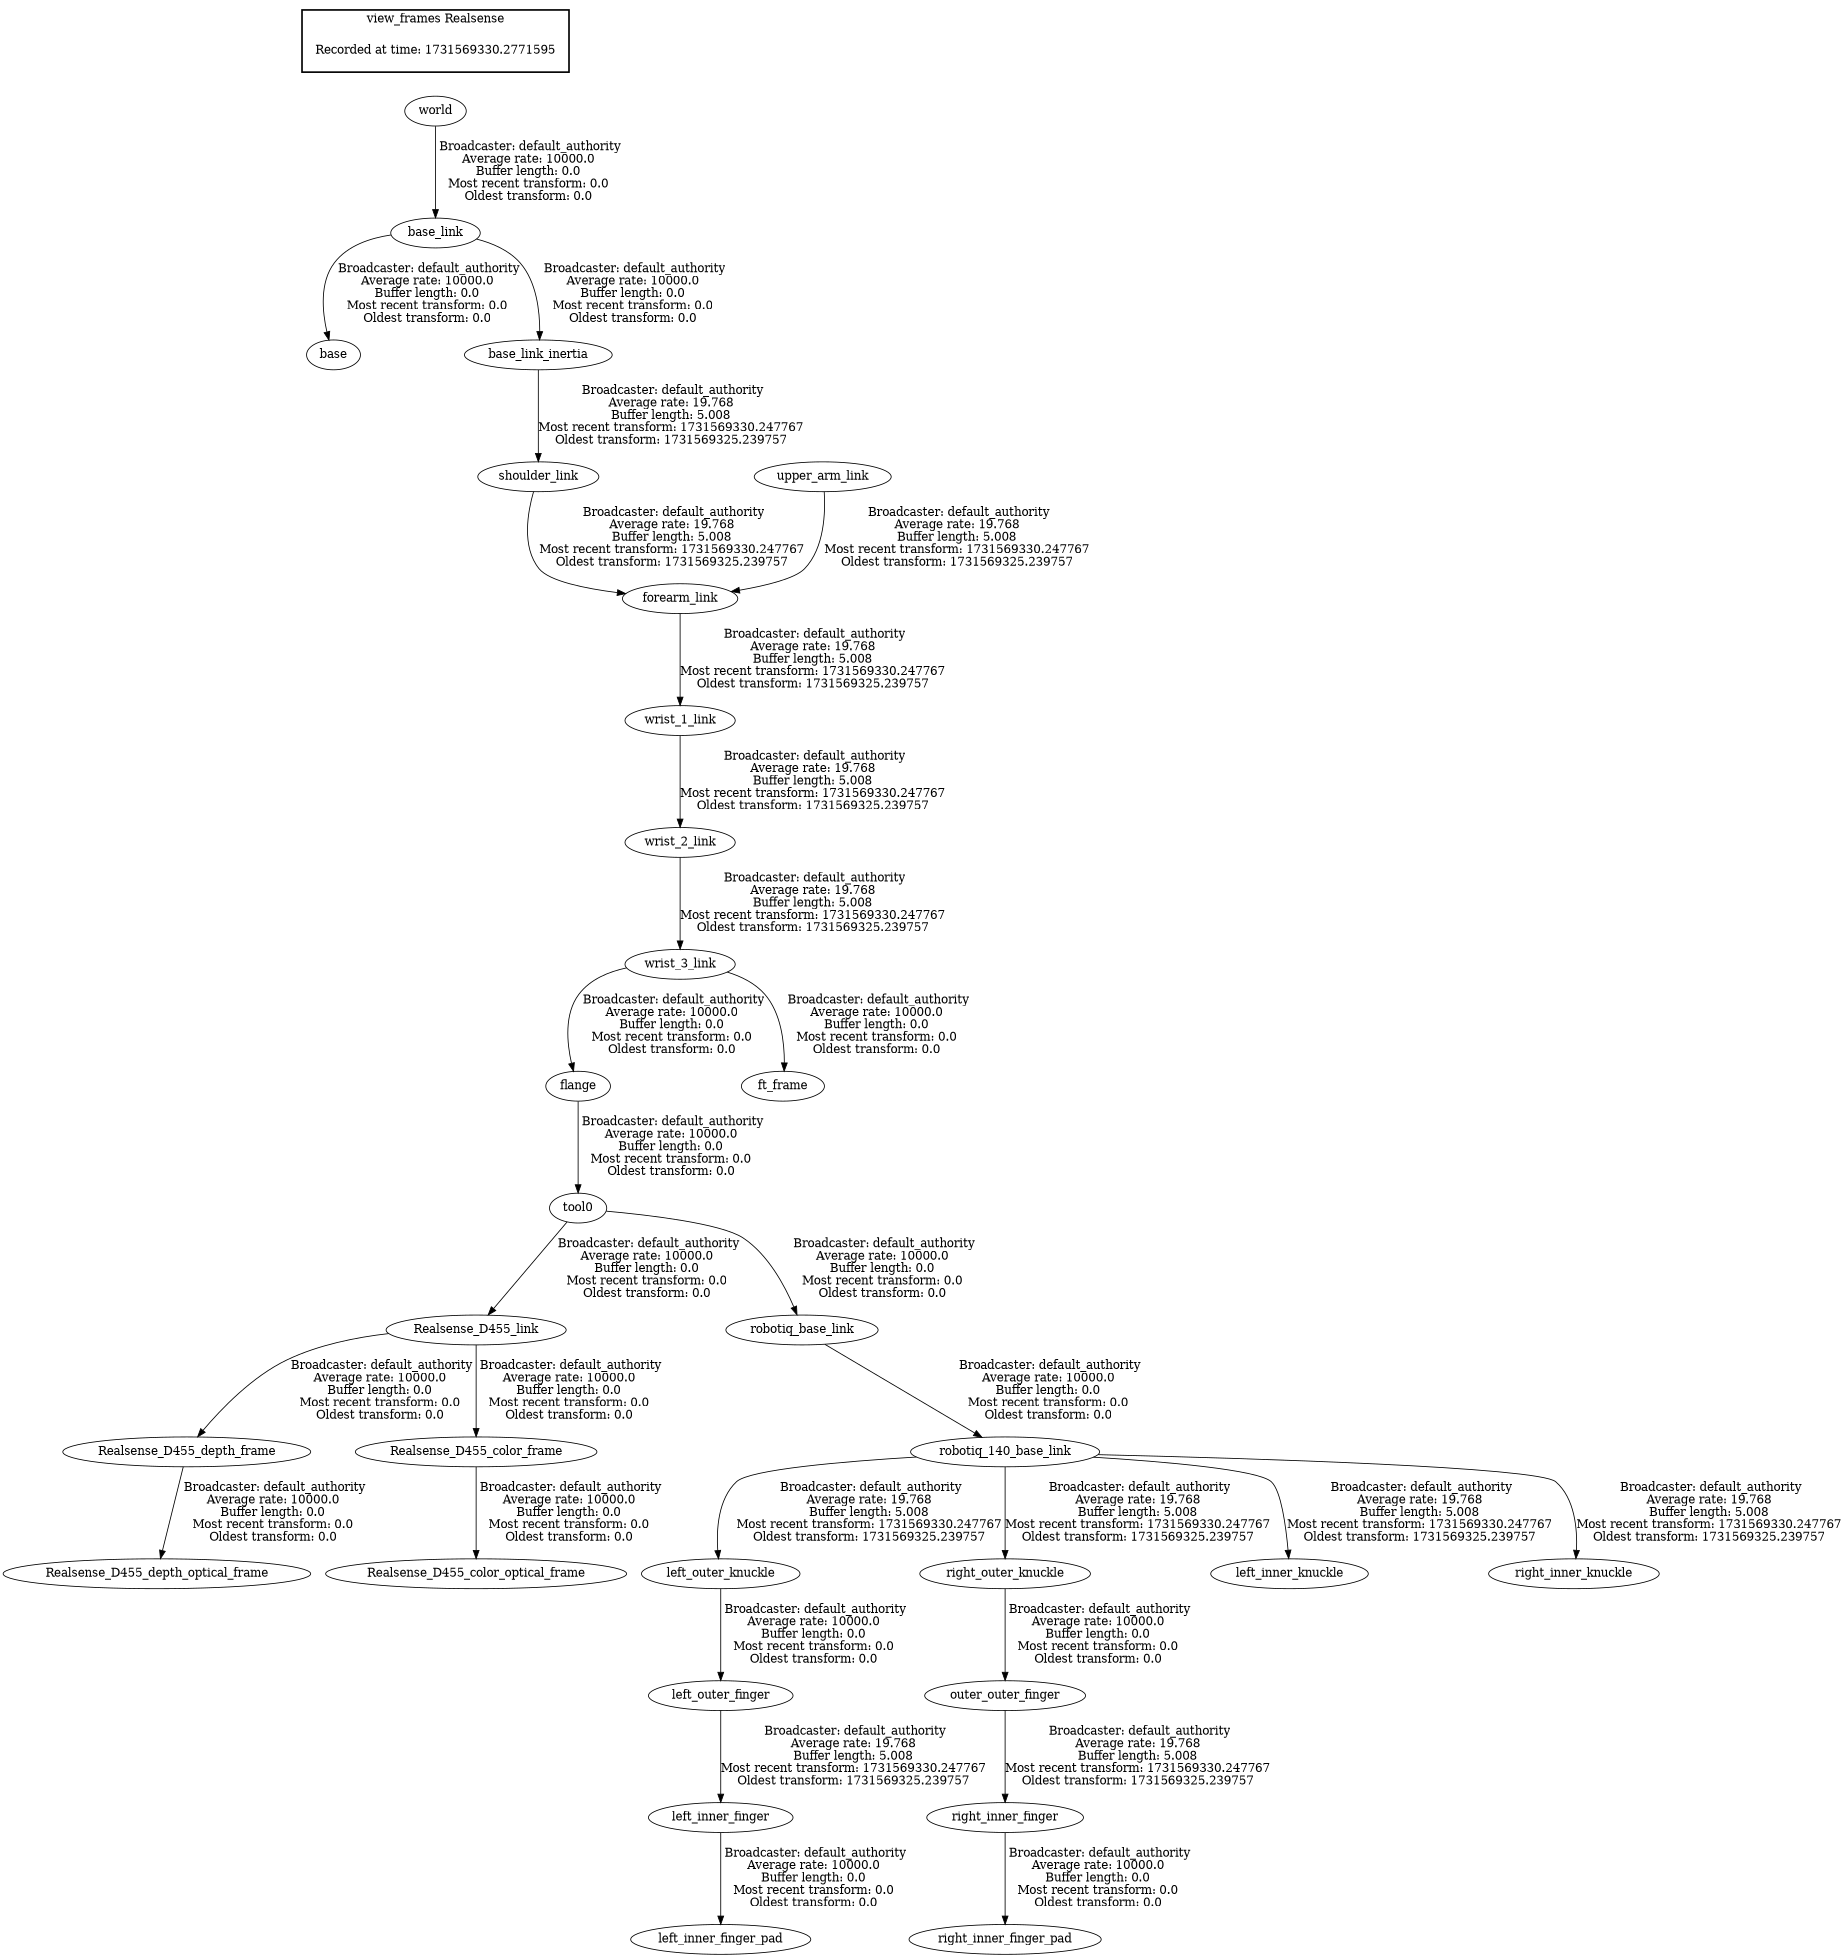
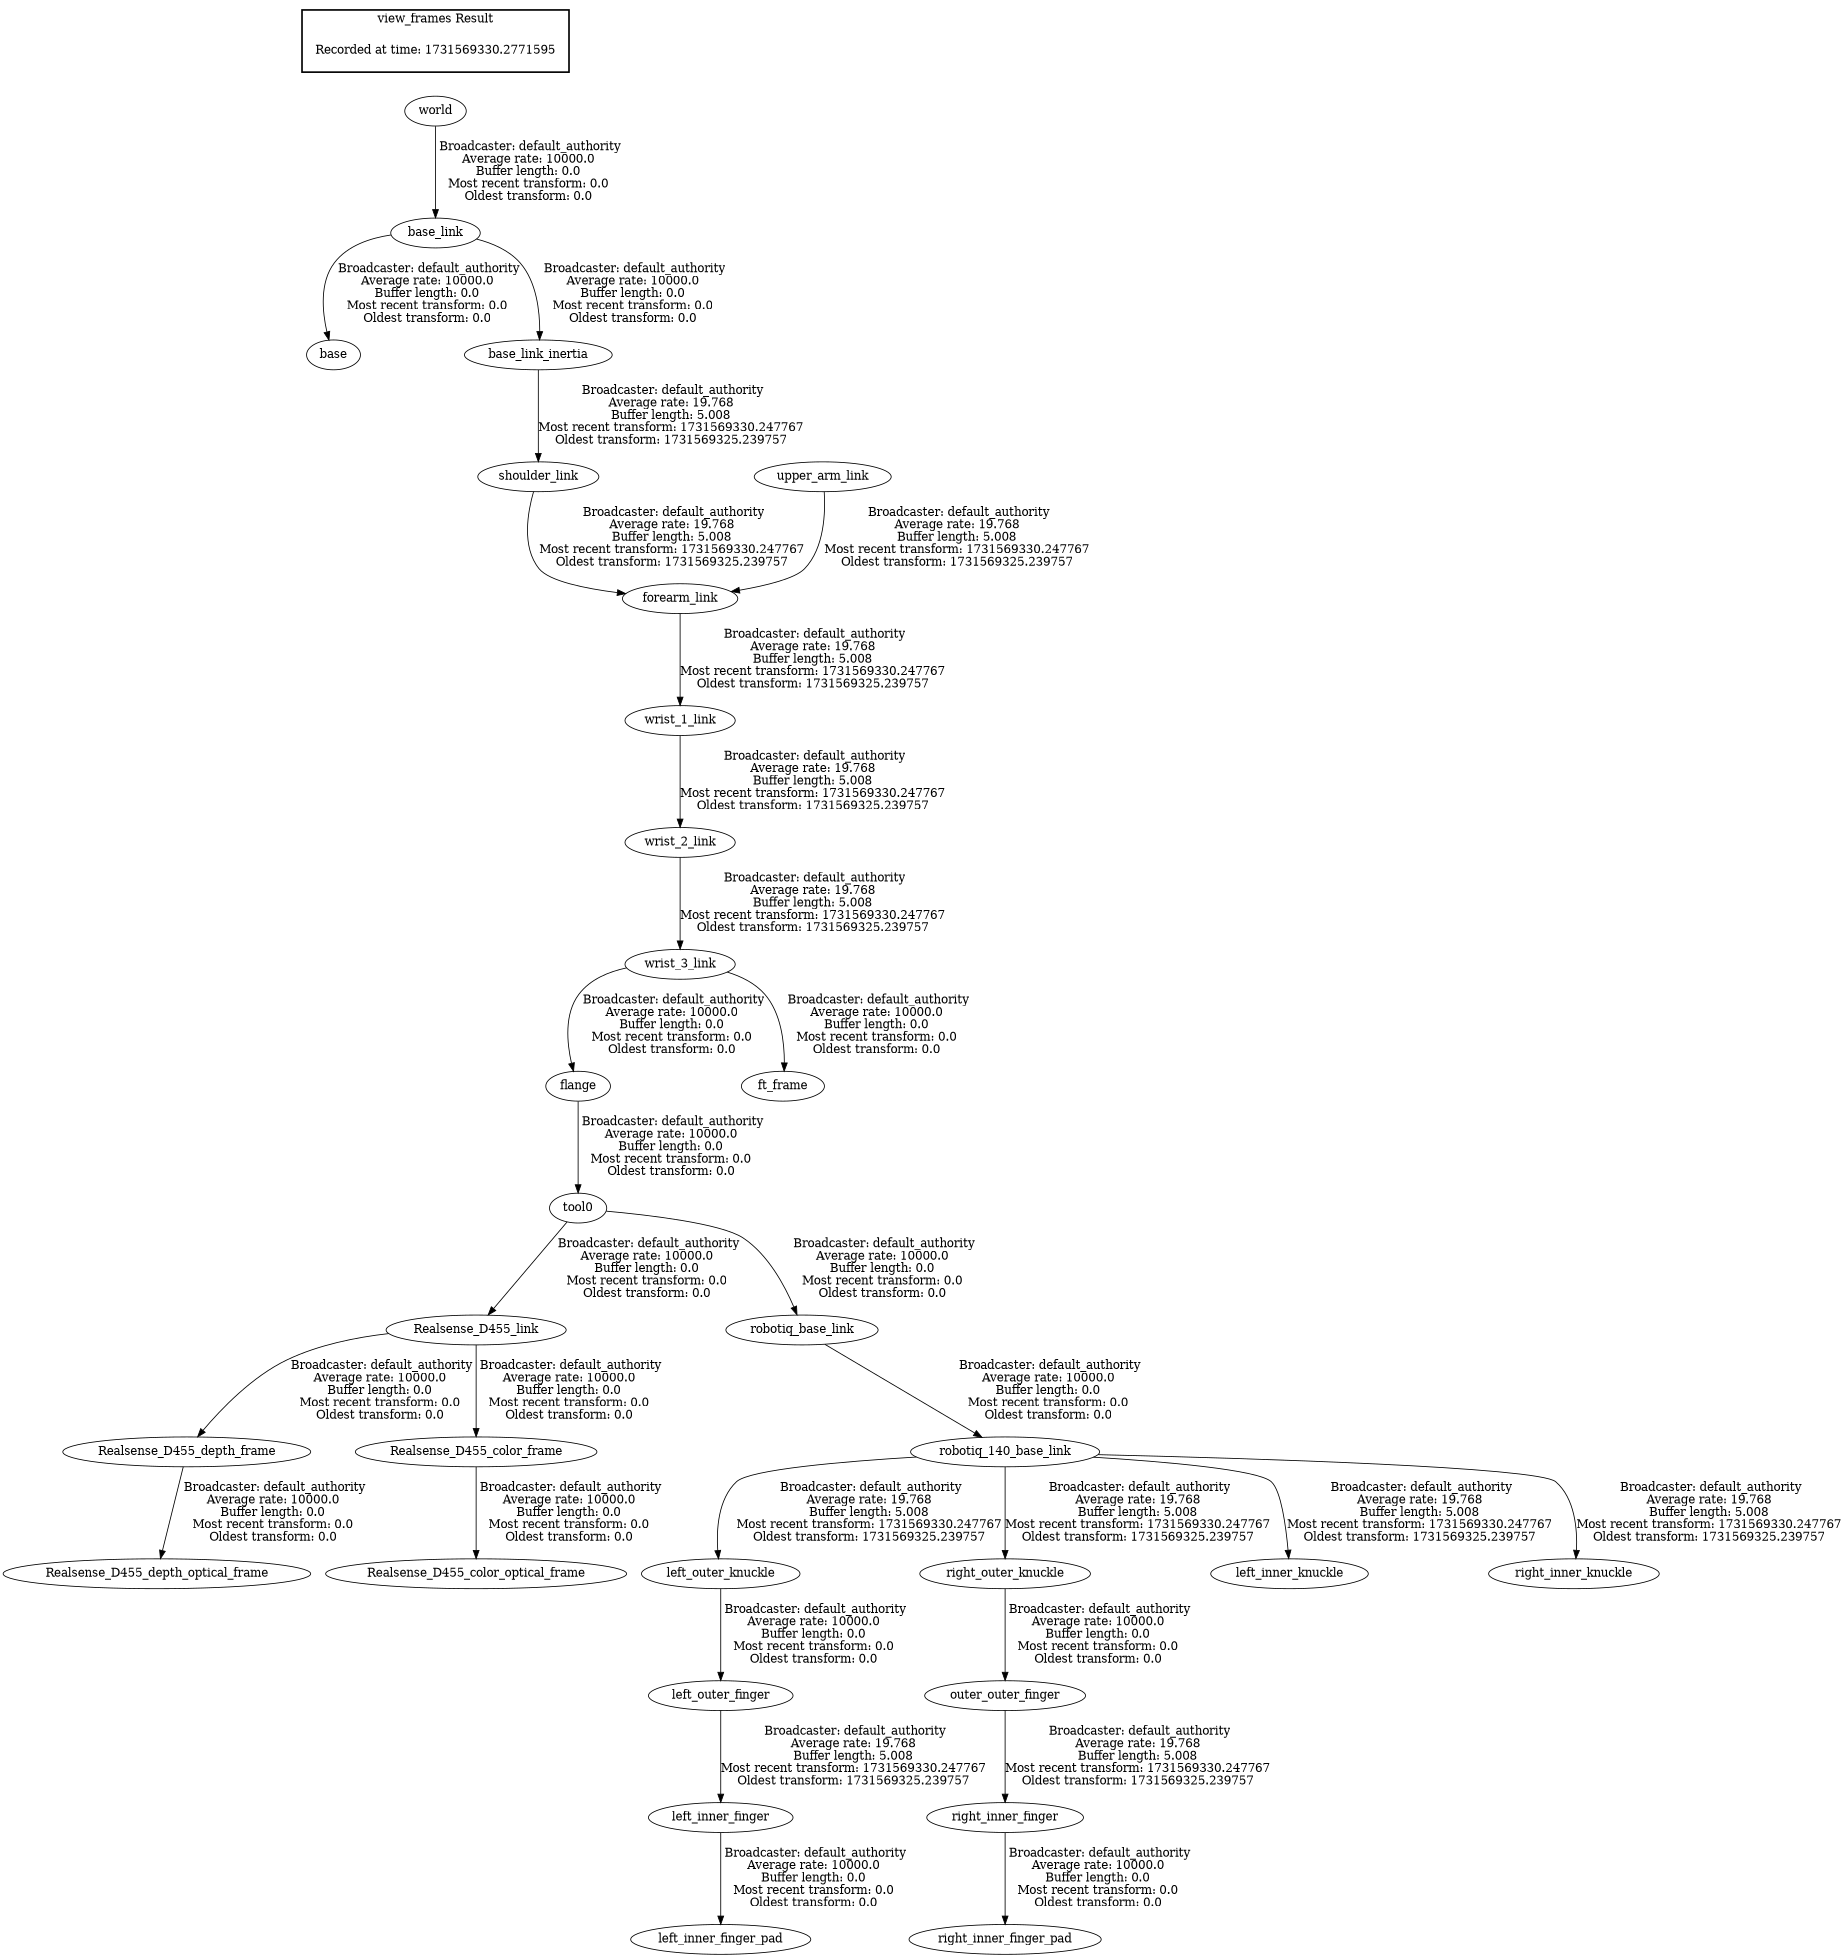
cluster "view_frames Realsense": label "view_frames Realsense" -> "view_frames Result"
